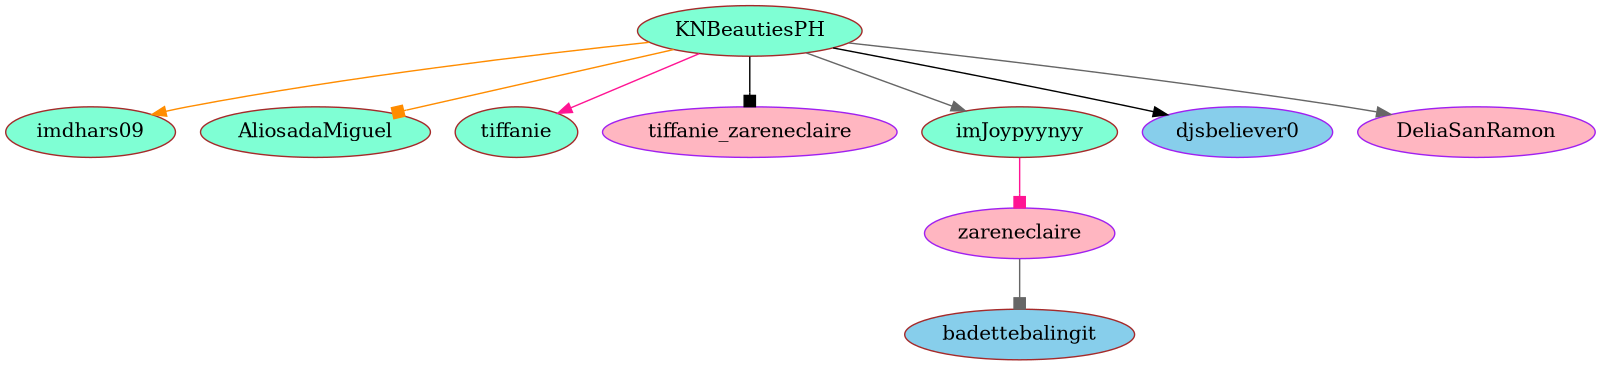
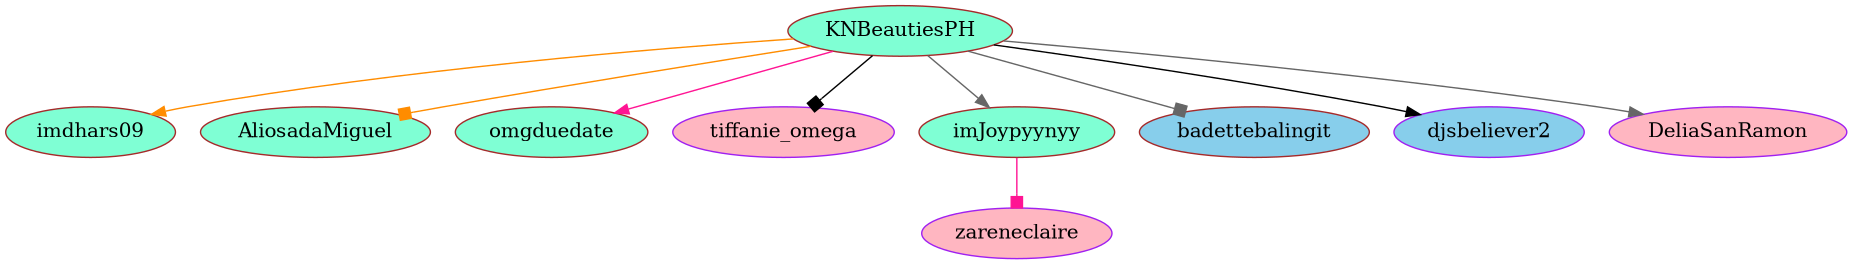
node "tiffanie": label "tiffanie" -> "omgduedate"
node "tiffanie_zareneclaire": label "tiffanie_zareneclaire" -> "tiffanie_omega"
node "djsbeliever0": label "djsbeliever0" -> "djsbeliever2"
edge "zareneclaire" -> "badettebalingit": now "KNBeautiesPH" -> "badettebalingit"
